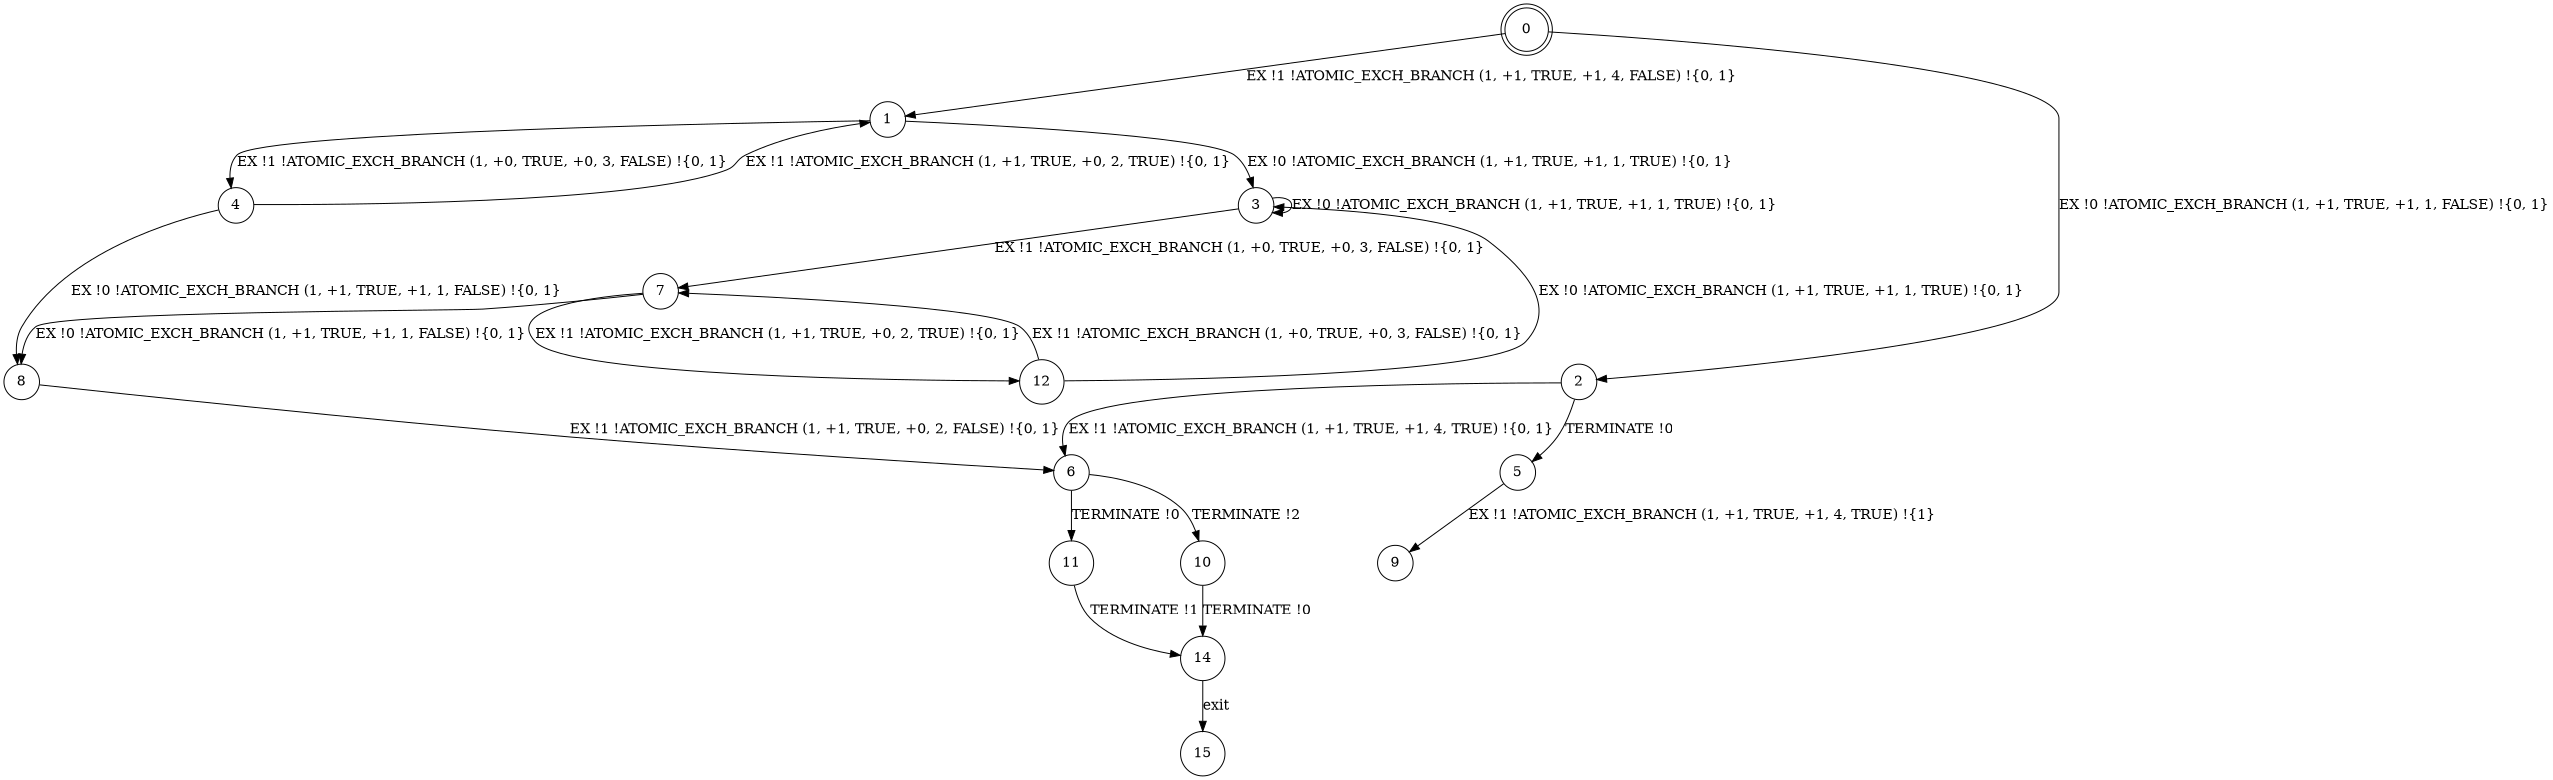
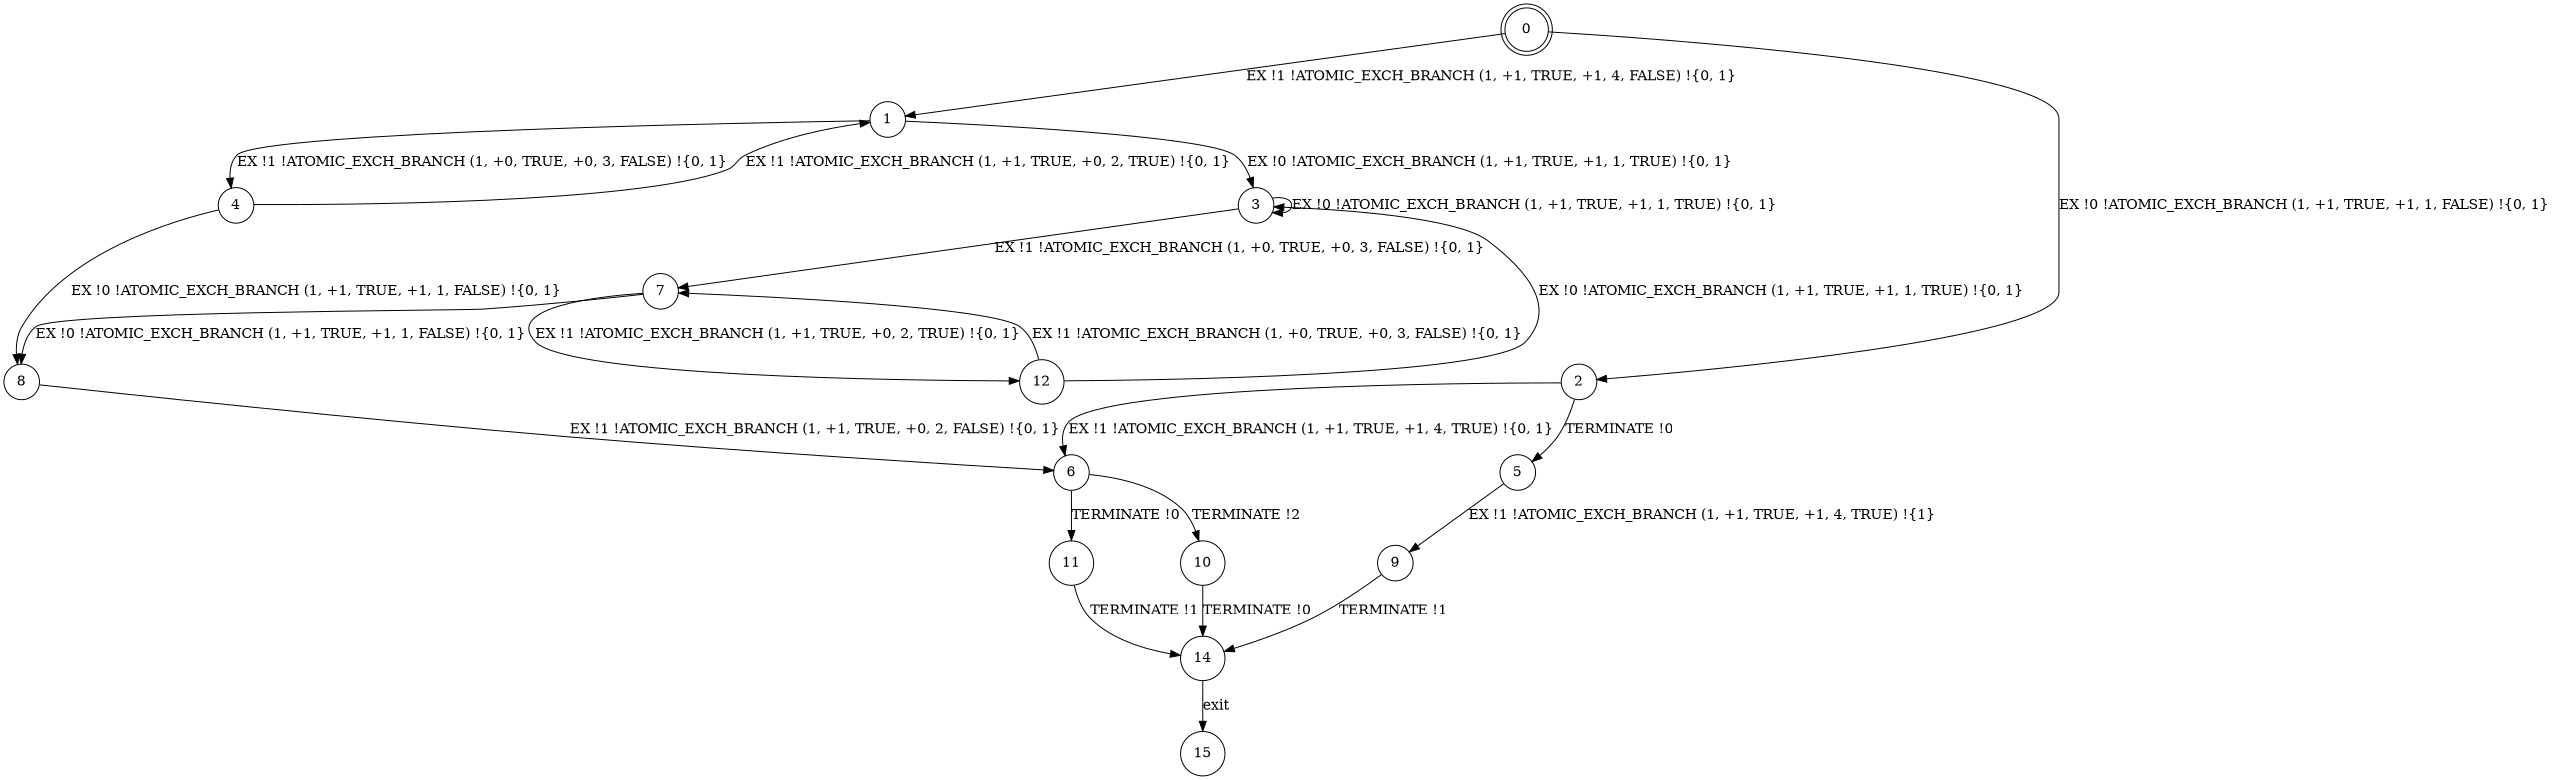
edge "9" -> "14": added, label "TERMINATE !1"
